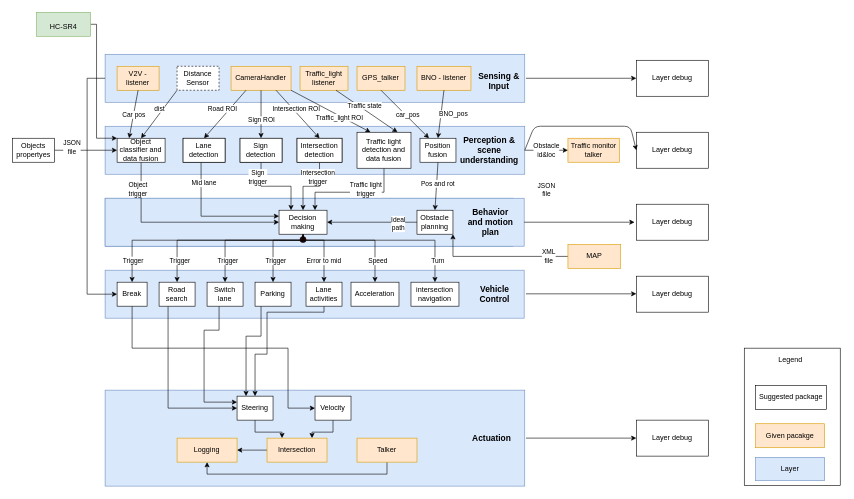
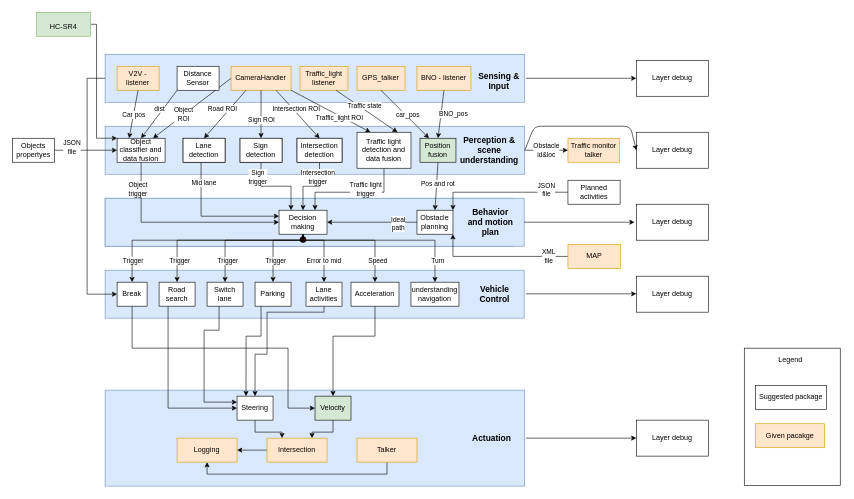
node "Distance Sensor": style dashed -> solid
edge "CameraHandler" -> "Object classifier and data fusion": added, label "Object ROI"
node "Position fusion": fillcolor #ffffff -> #d5e8d4
edge "Planned activities" -> "Obstacle planning": added
node "Planned activities": added
node "intersection navigation": label "intersection navigation" -> "understanding navigation"
edge "Acceleration" -> "Velocity": added
node "Velocity": fillcolor #ffffff -> #d5e8d4
node "Layer": removed
